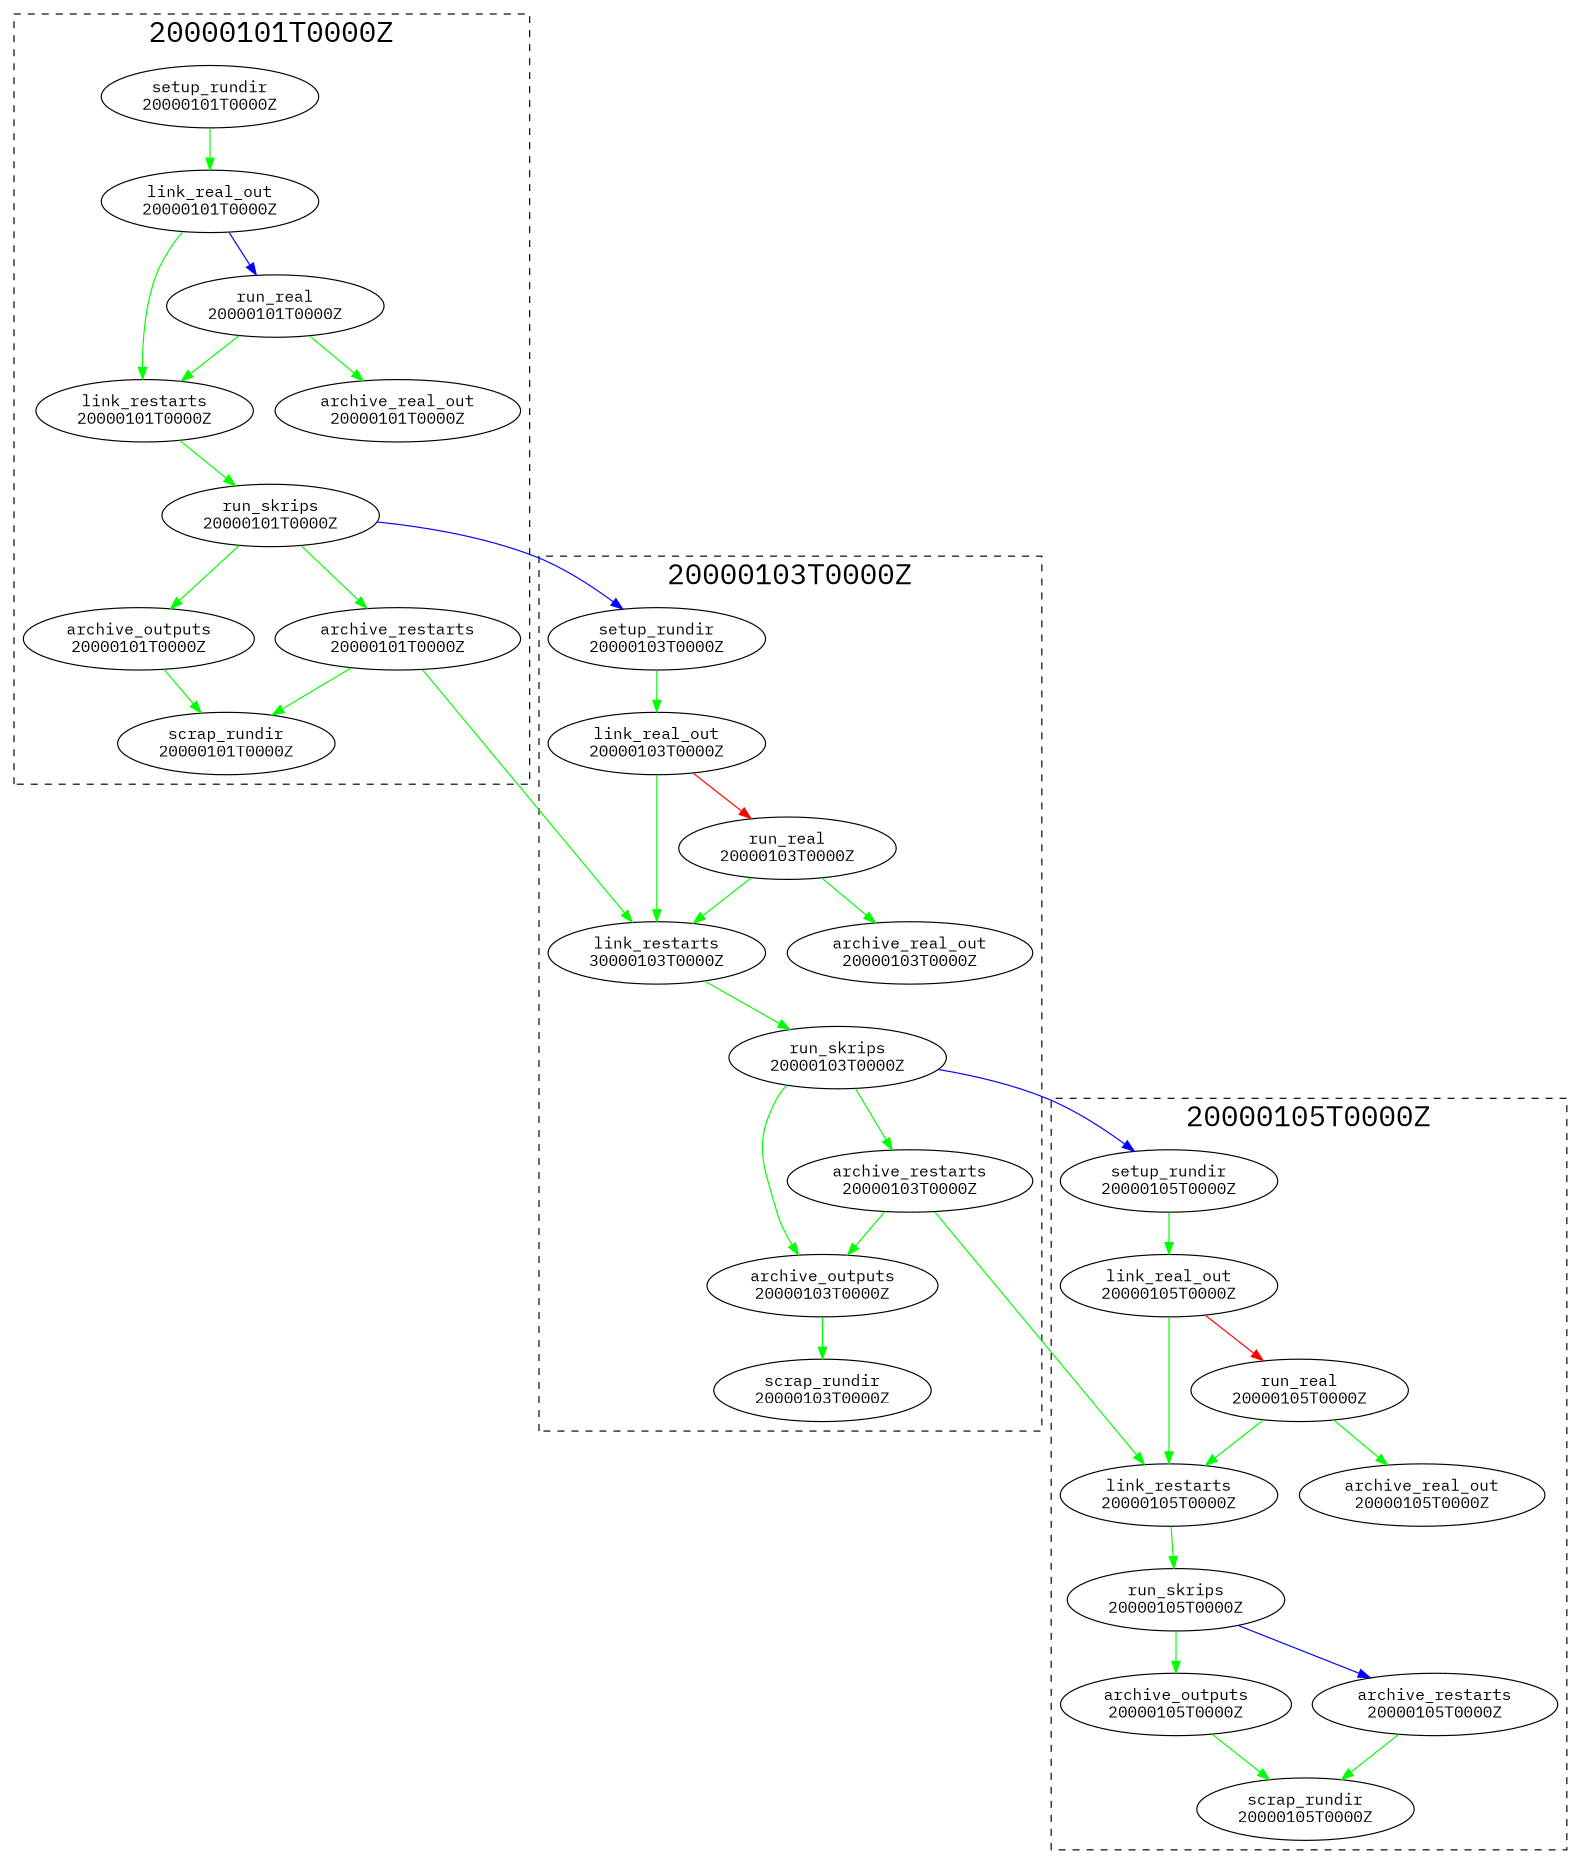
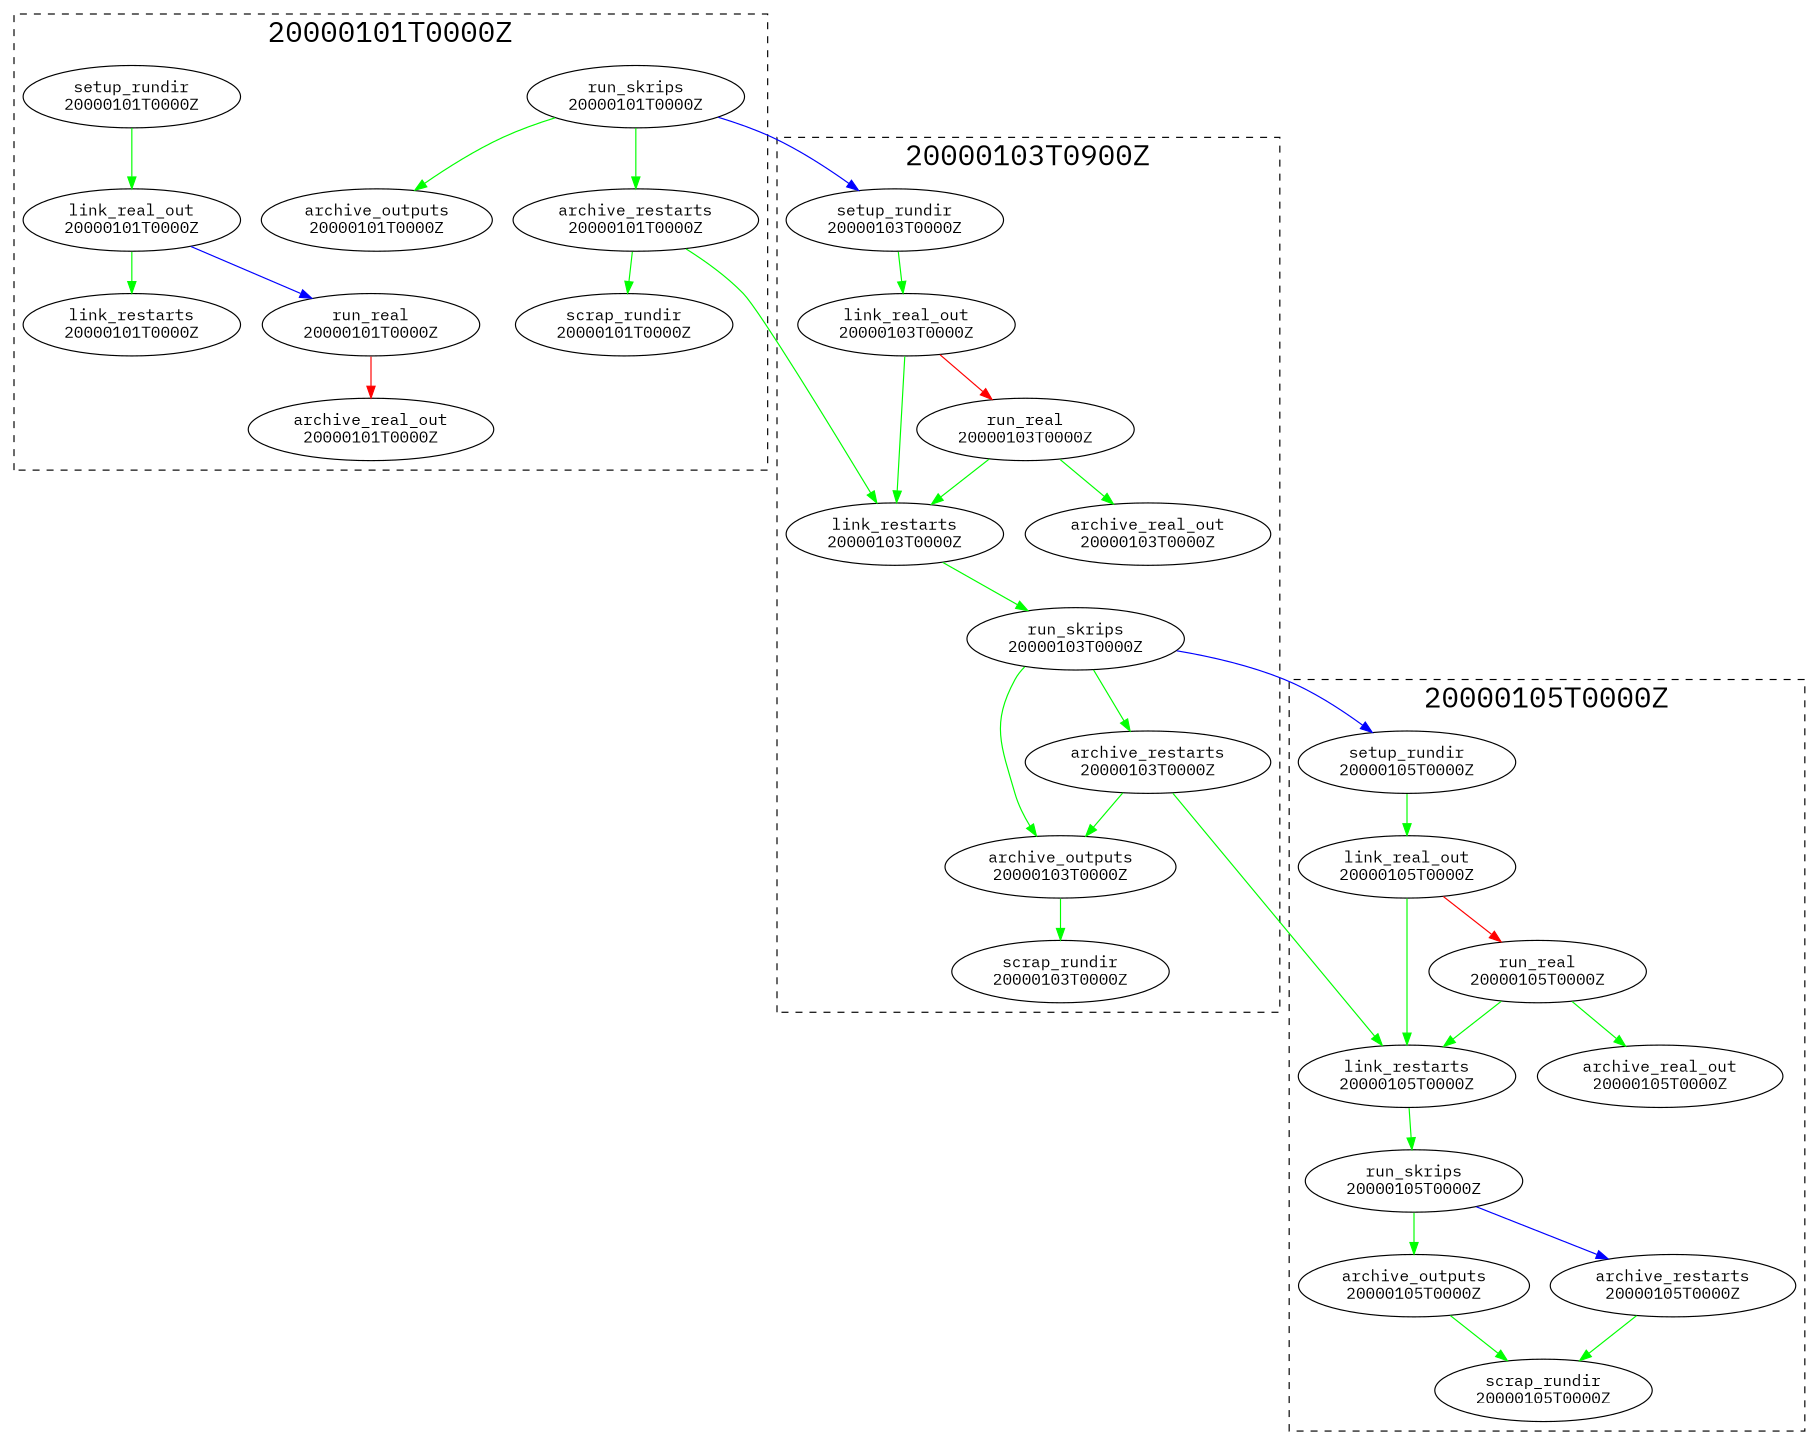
edge "run_real 20000101T0000Z" -> "link_restarts 20000101T0000Z": removed
edge "run_real 20000101T0000Z" -> "archive_real_out 20000101T0000Z": color green -> red
edge "link_restarts 20000101T0000Z" -> "run_skrips 20000101T0000Z": removed
cluster "20000103T0000Z": label "20000103T0000Z" -> "20000103T0900Z"
edge "archive_outputs 20000101T0000Z" -> "scrap_rundir 20000101T0000Z": removed
node "link_restarts 30000103T0000Z": label "link_restarts 30000103T0000Z" -> "link_restarts 20000103T0000Z"
